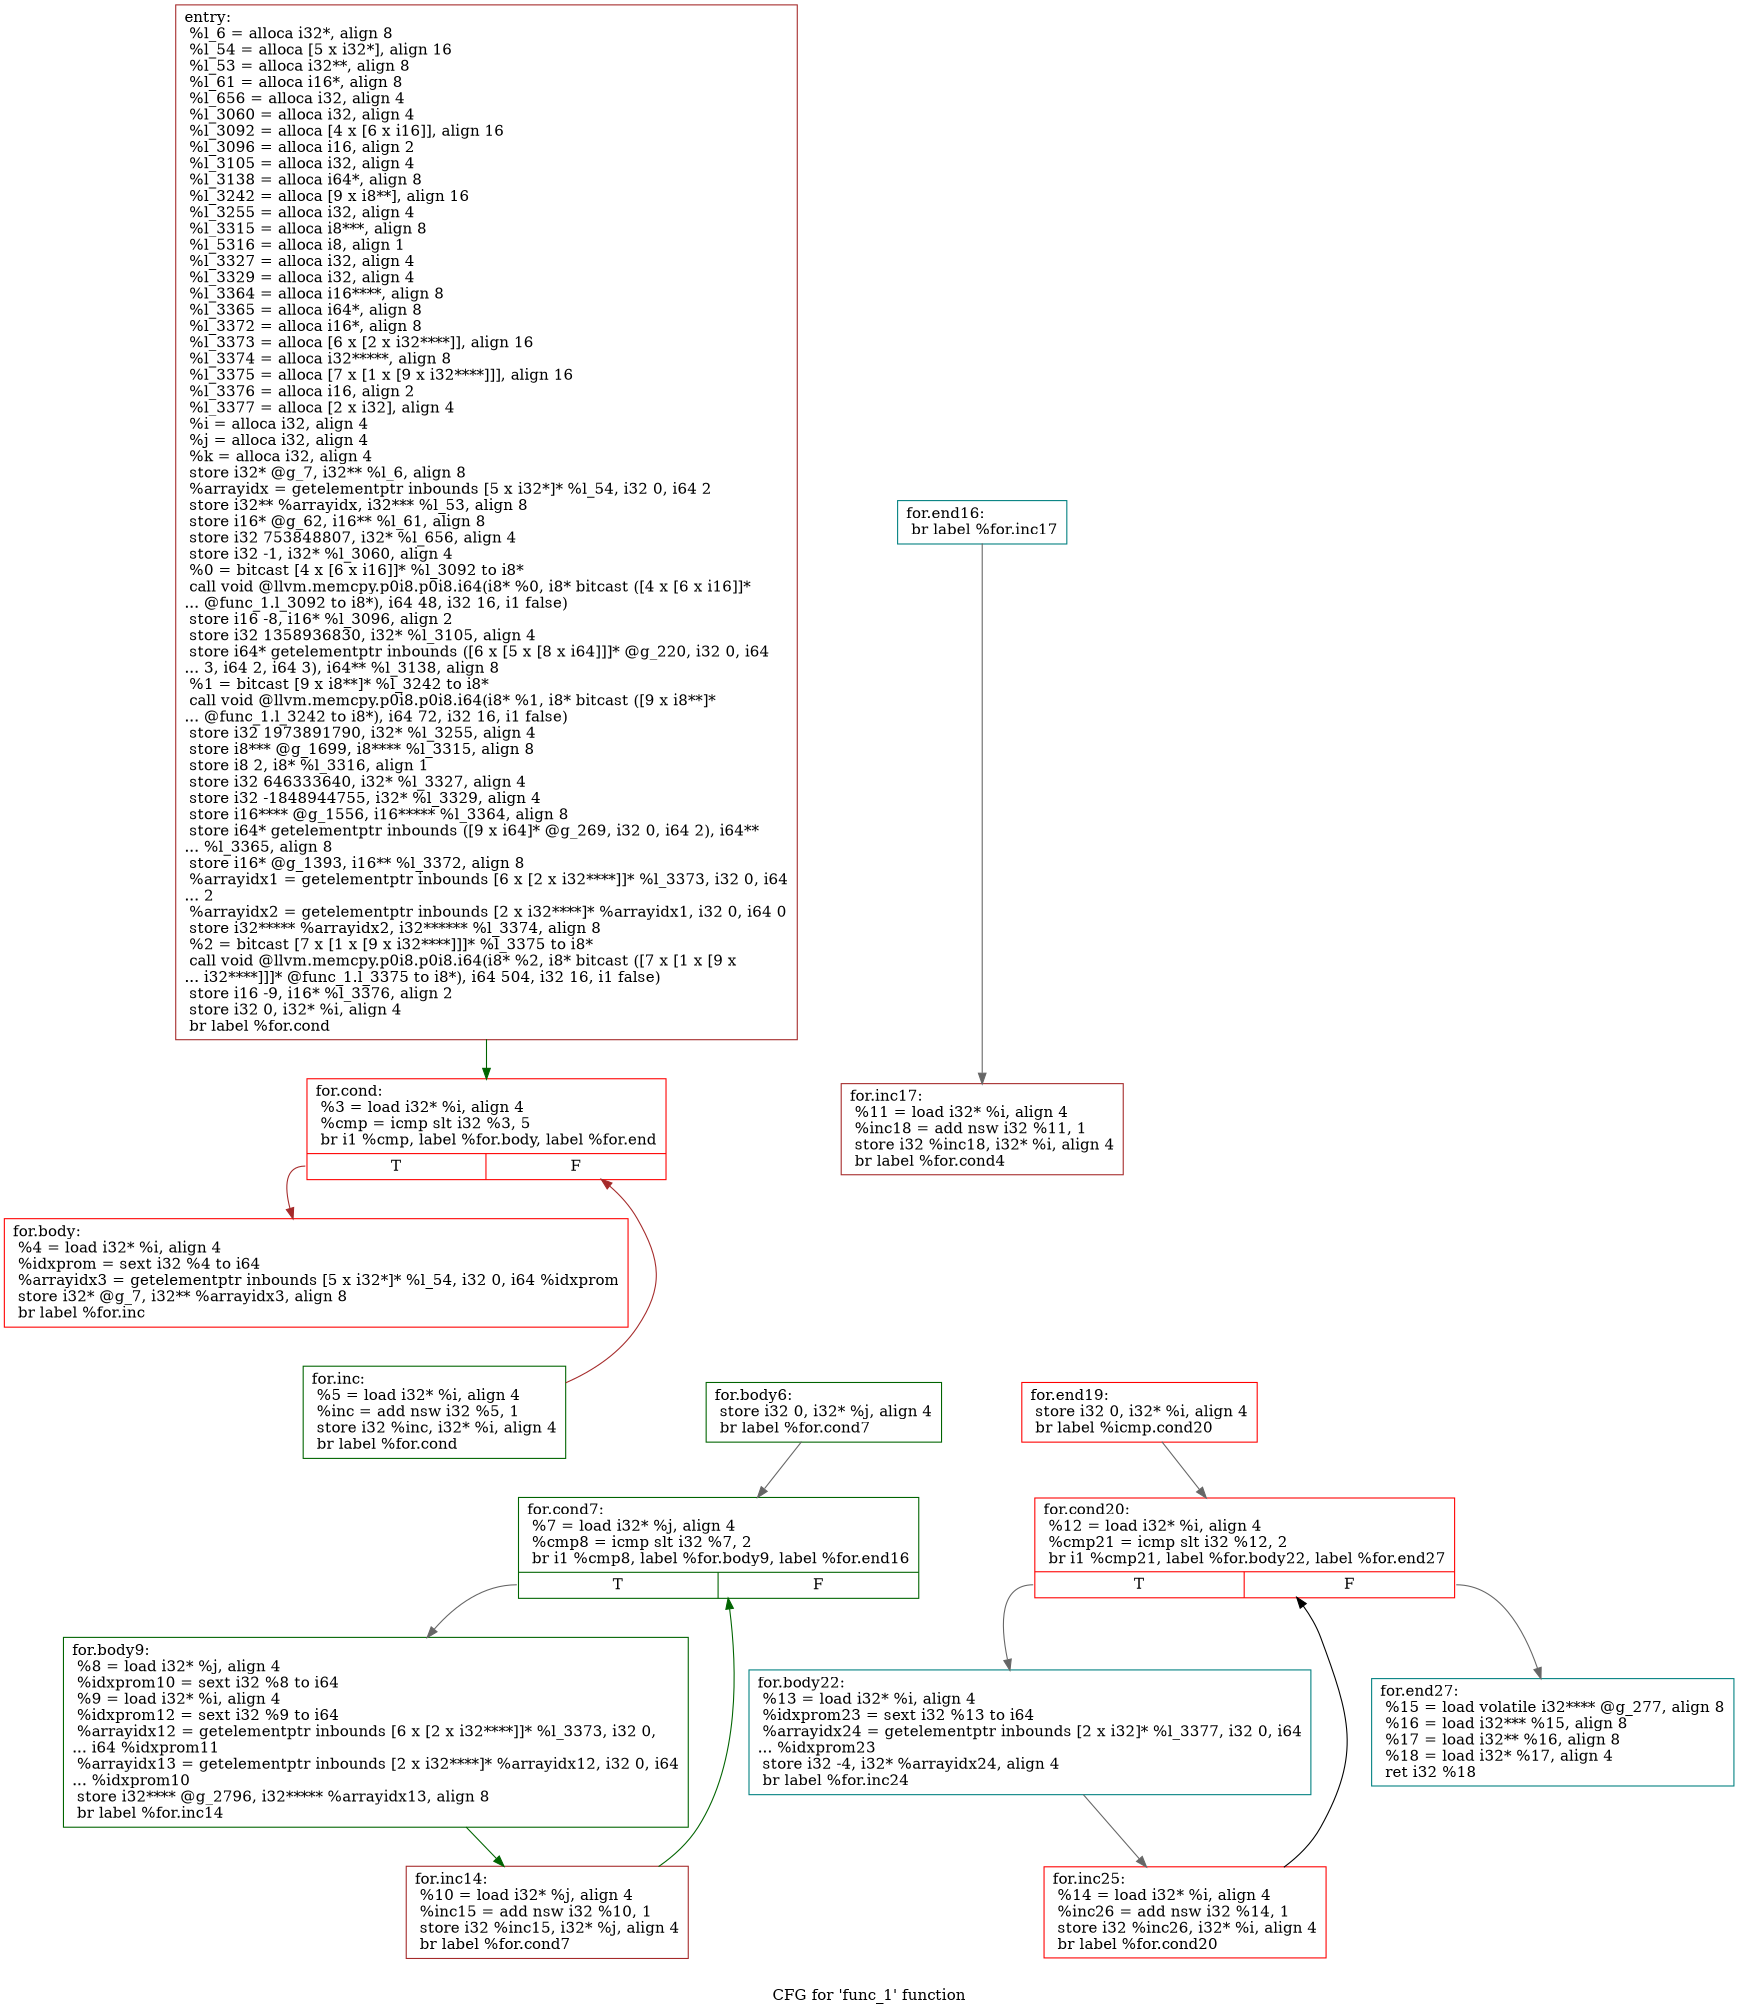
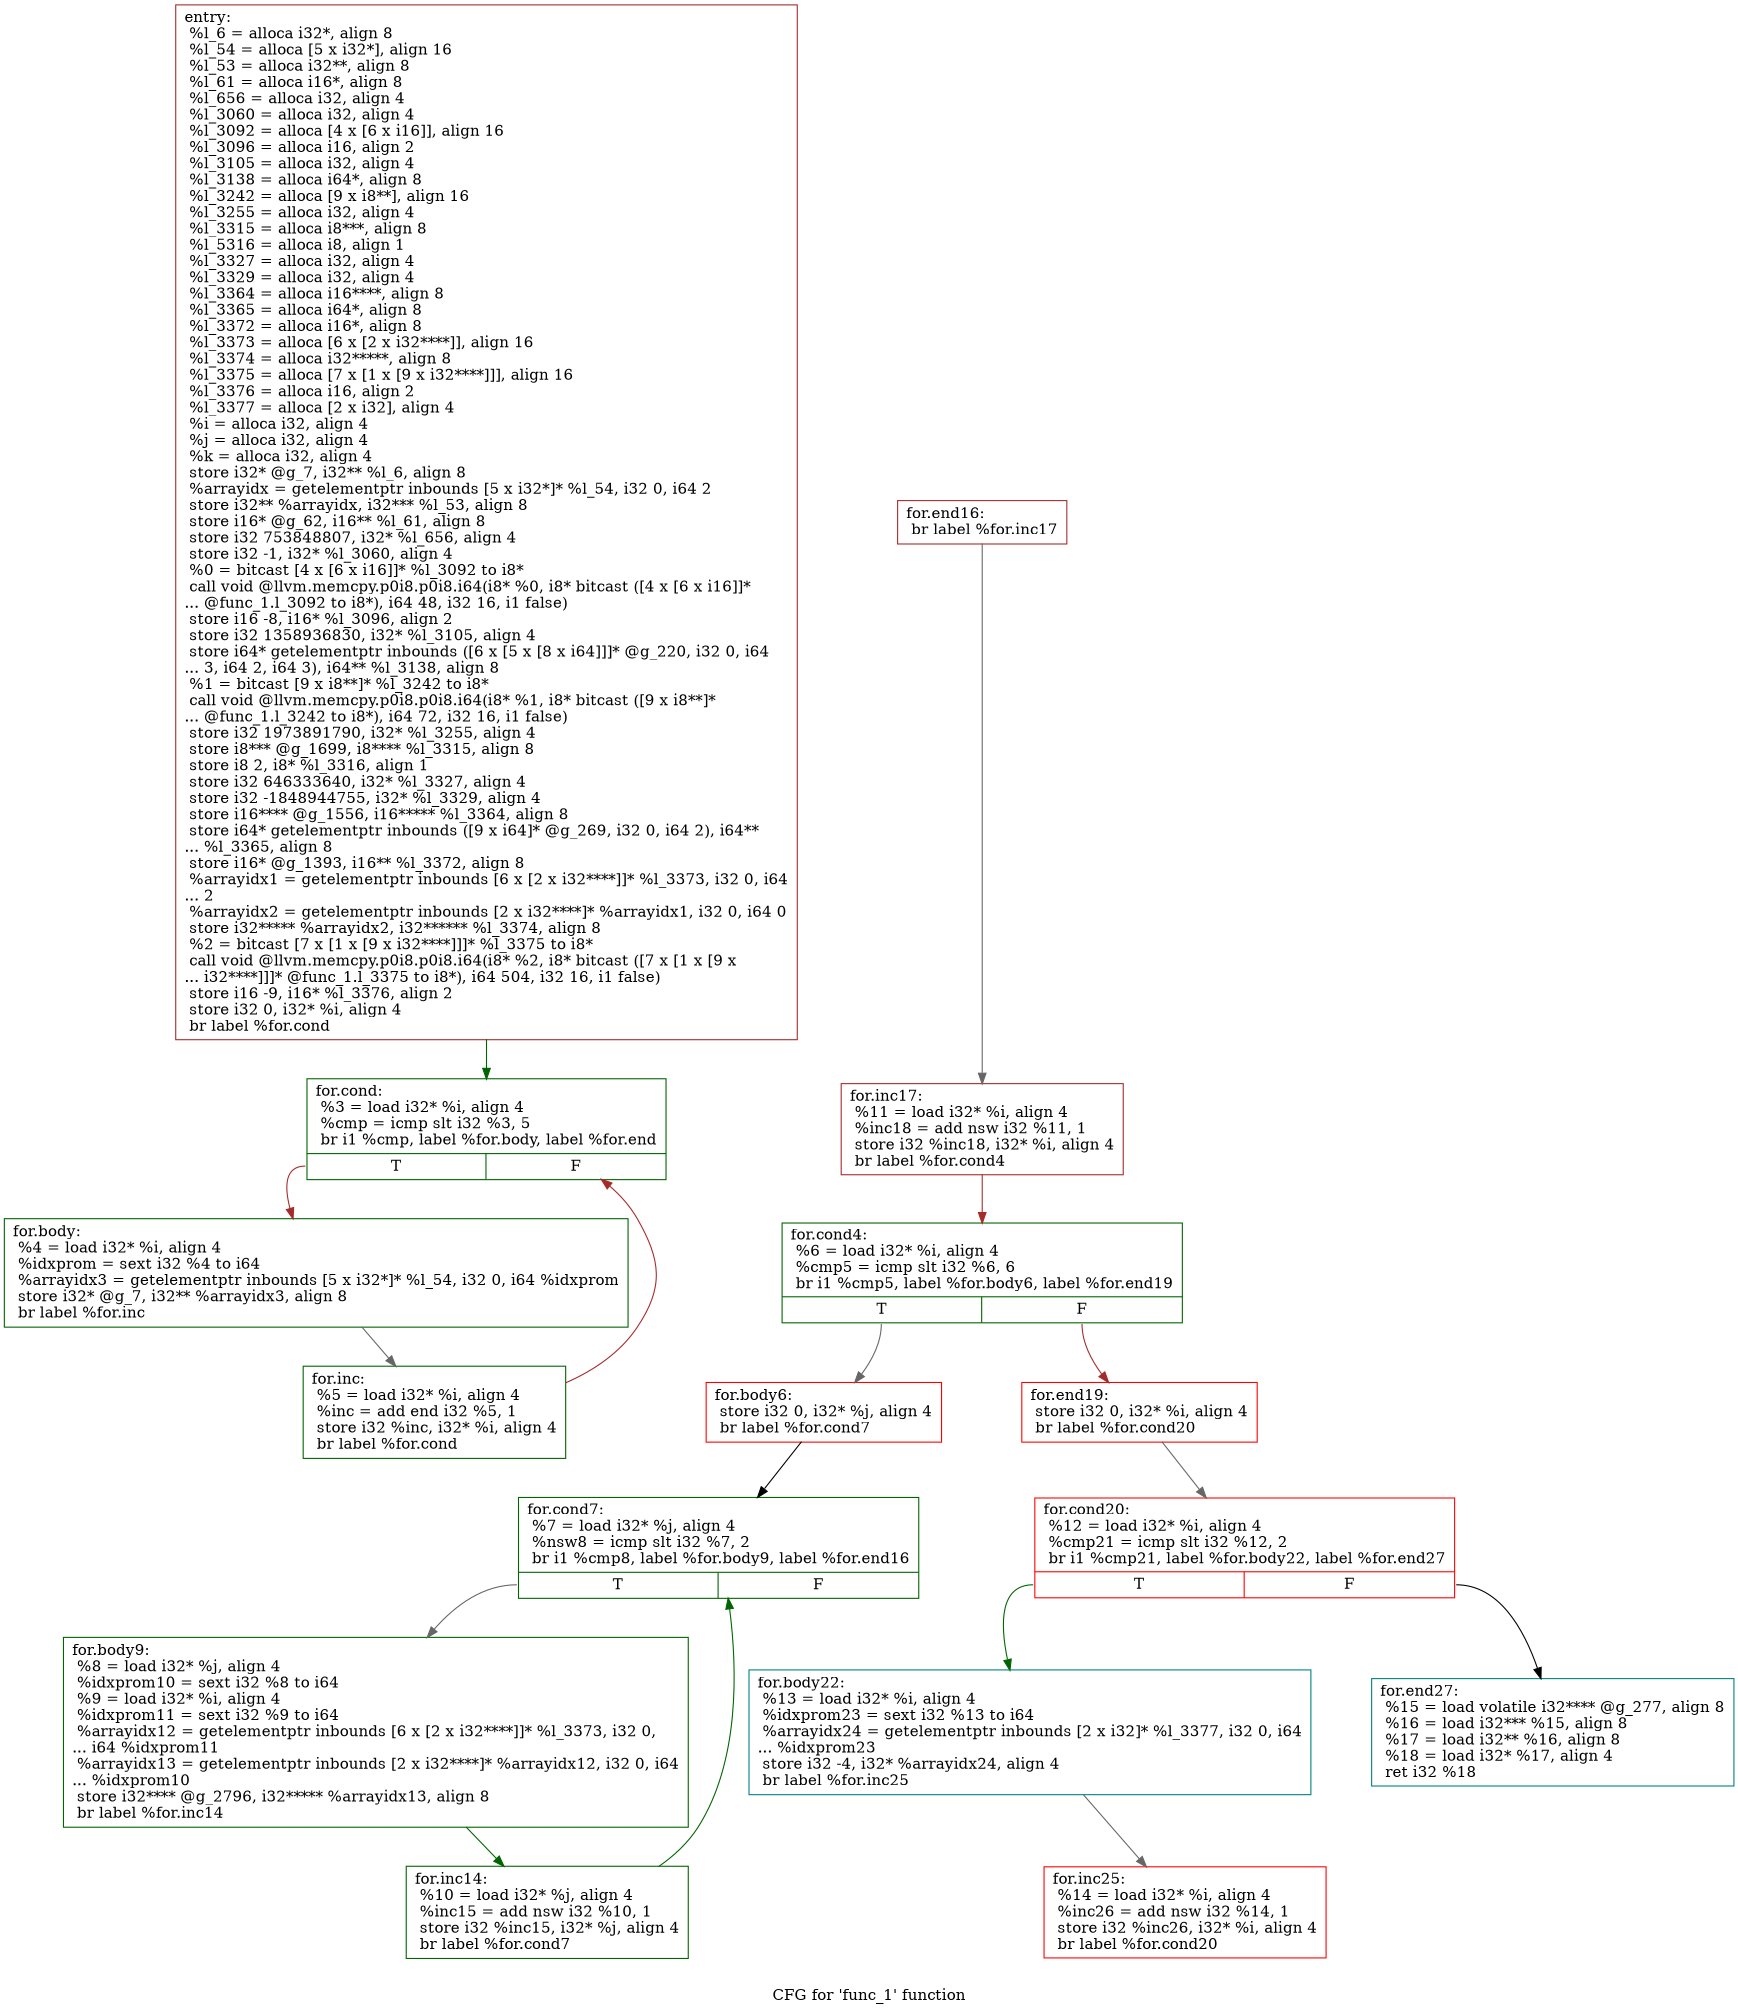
node "for.end16:": color teal -> brown
node "for.cond:": color red -> darkgreen
node "for.body:": color red -> darkgreen
node "for.cond4:": added
edge "for.body:" -> "for.inc:": added
node "for.inc:": text "%inc = add nsw i32 %5, 1" -> "%inc = add end i32 %5, 1"
node "for.body6:": color darkgreen -> red
node "for.end19:": text "br label %icmp.cond20" -> "br label %for.cond20"
edge "for.body6:" -> "for.cond7:": color gray40 -> black
node "for.cond7:": text "%cmp8 = icmp slt i32 %7, 2" -> "%nsw8 = icmp slt i32 %7, 2"
edge "for.cond20:" -> "for.end27:": color gray40 -> black
edge "for.cond20:" -> "for.body22:": color gray40 -> darkgreen
node "for.body9:": text "%idxprom12 = sext i32 %9 to i64" -> "%idxprom11 = sext i32 %9 to i64"
edge "for.inc25:" -> "for.cond20:": removed
node "for.body22:": text "br label %for.inc24" -> "br label %for.inc25"
node "for.inc14:": color brown -> darkgreen
